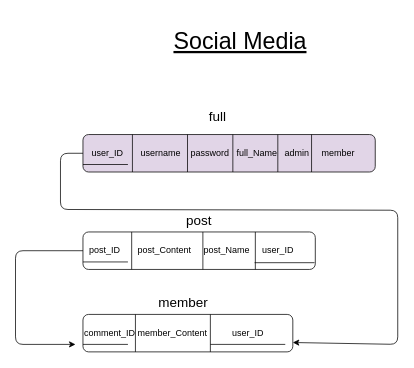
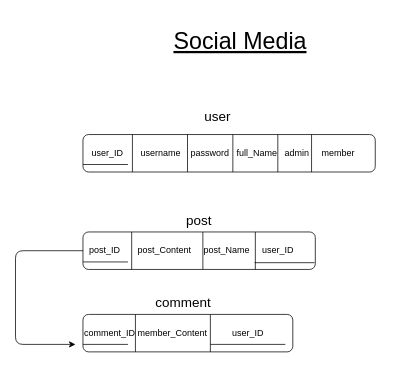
node "full": label "full" -> "user"
node "user_ID username password full_Name admin member": fillcolor #e1d5e7 -> #ffffff
edge "user_ID username password full_Name admin member" -> "comment_ID member_Content user_ID": removed
node "member": label "member" -> "comment"
